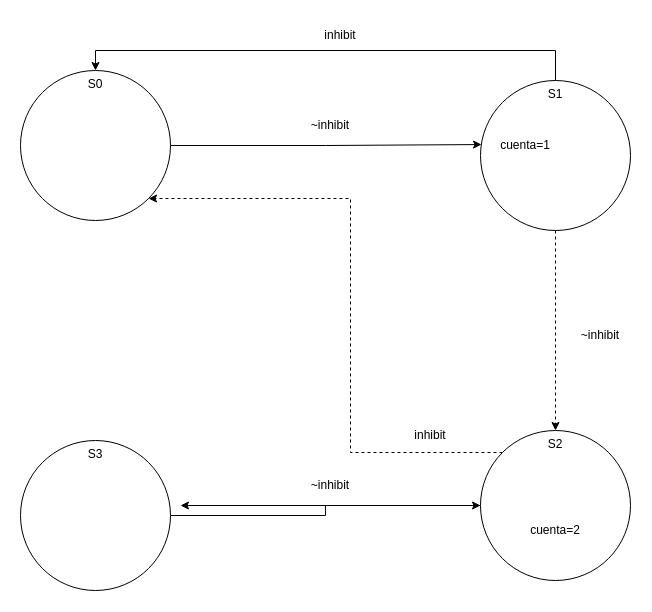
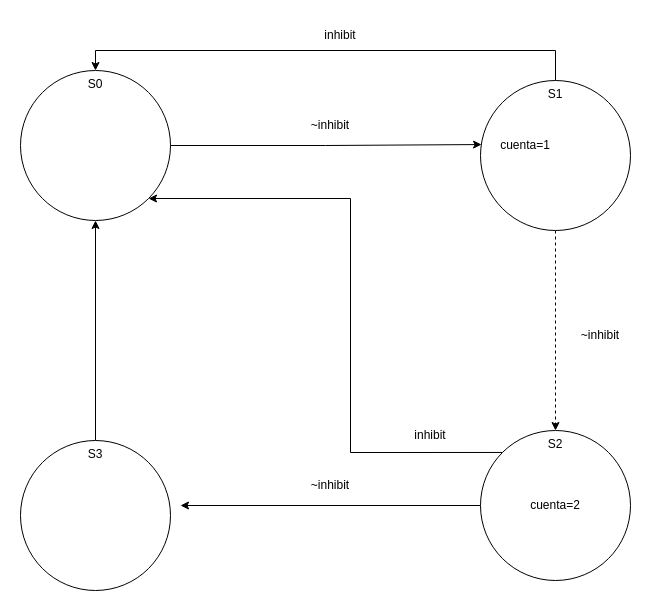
edge "S2" -> "S0": style dashed -> solid
edge "S3" -> "S2": now "S3" -> "S0"
node "cuenta=2": moved (556, 531) -> (556, 506)
